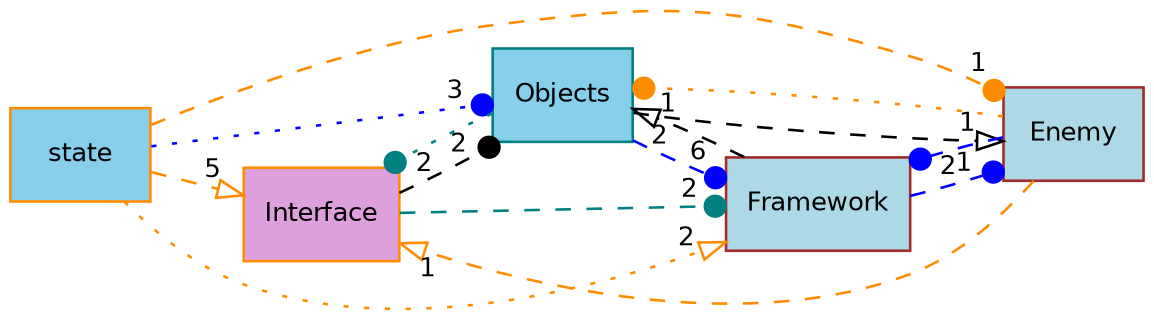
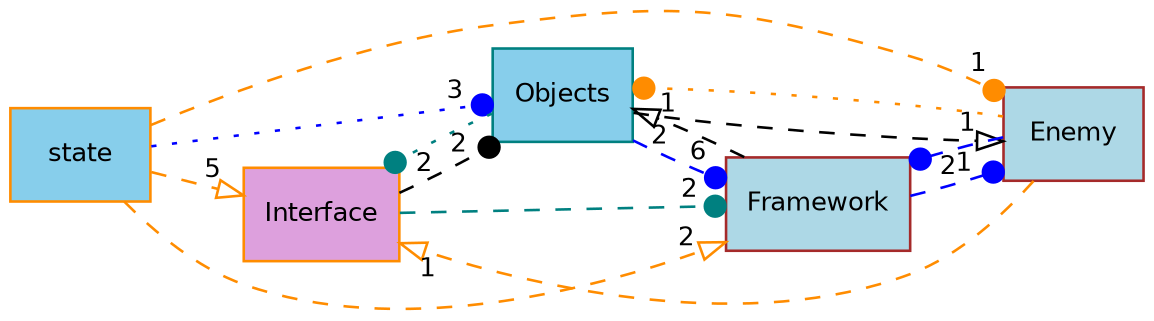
edge "state" -> "Framework": style dotted -> dashed
